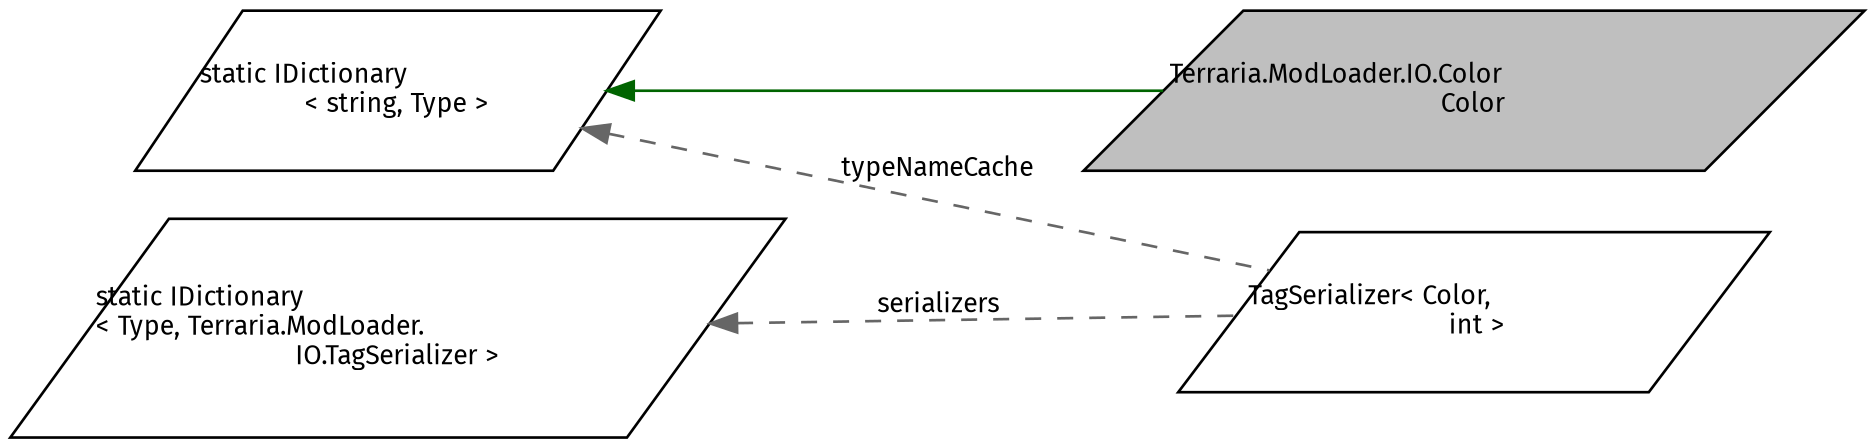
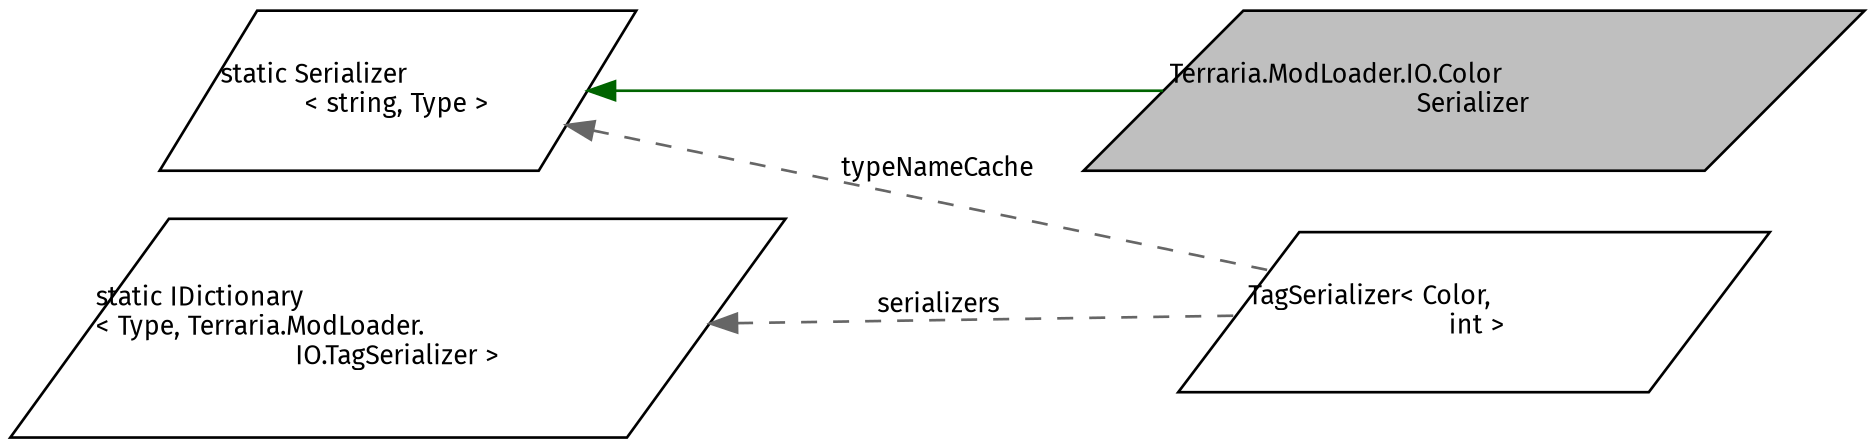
node "static IDictionary < string, Type >": label "static IDictionary < string, Type >" -> "static Serializer < string, Type >"
node "Terraria.ModLoader.IO.Color Color": label "Terraria.ModLoader.IO.Color Color" -> "Terraria.ModLoader.IO.Color Serializer"
